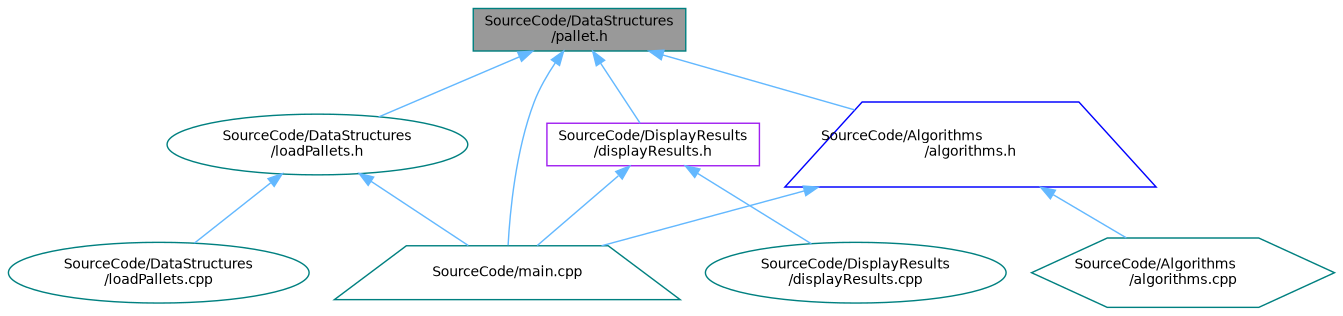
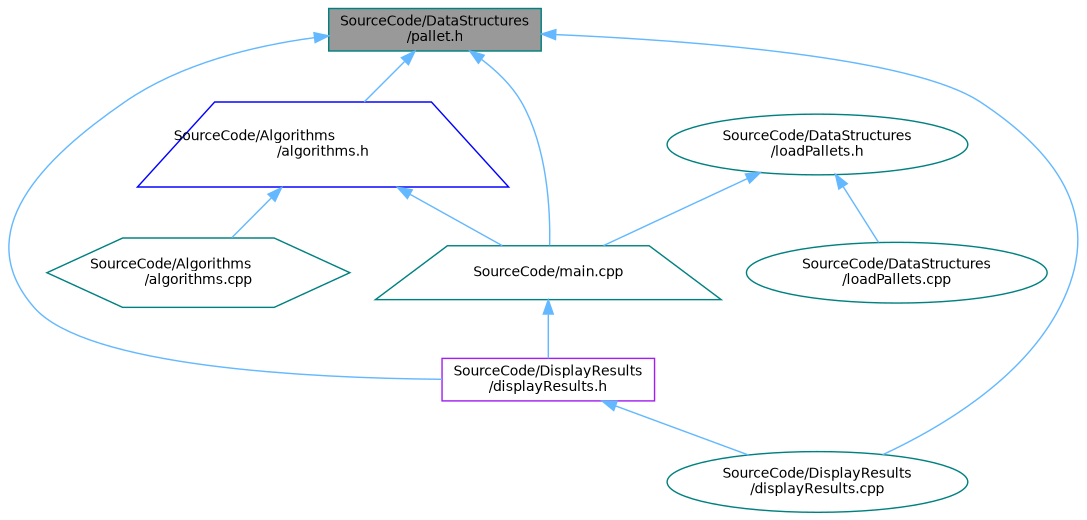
edge "SourceCode/DataStructures /loadPallets.h" -> "SourceCode/DataStructures /pallet.h": now "SourceCode/DisplayResults /displayResults.cpp" -> "SourceCode/DataStructures /pallet.h"
edge "SourceCode/main.cpp" -> "SourceCode/DisplayResults /displayResults.h": reversed
